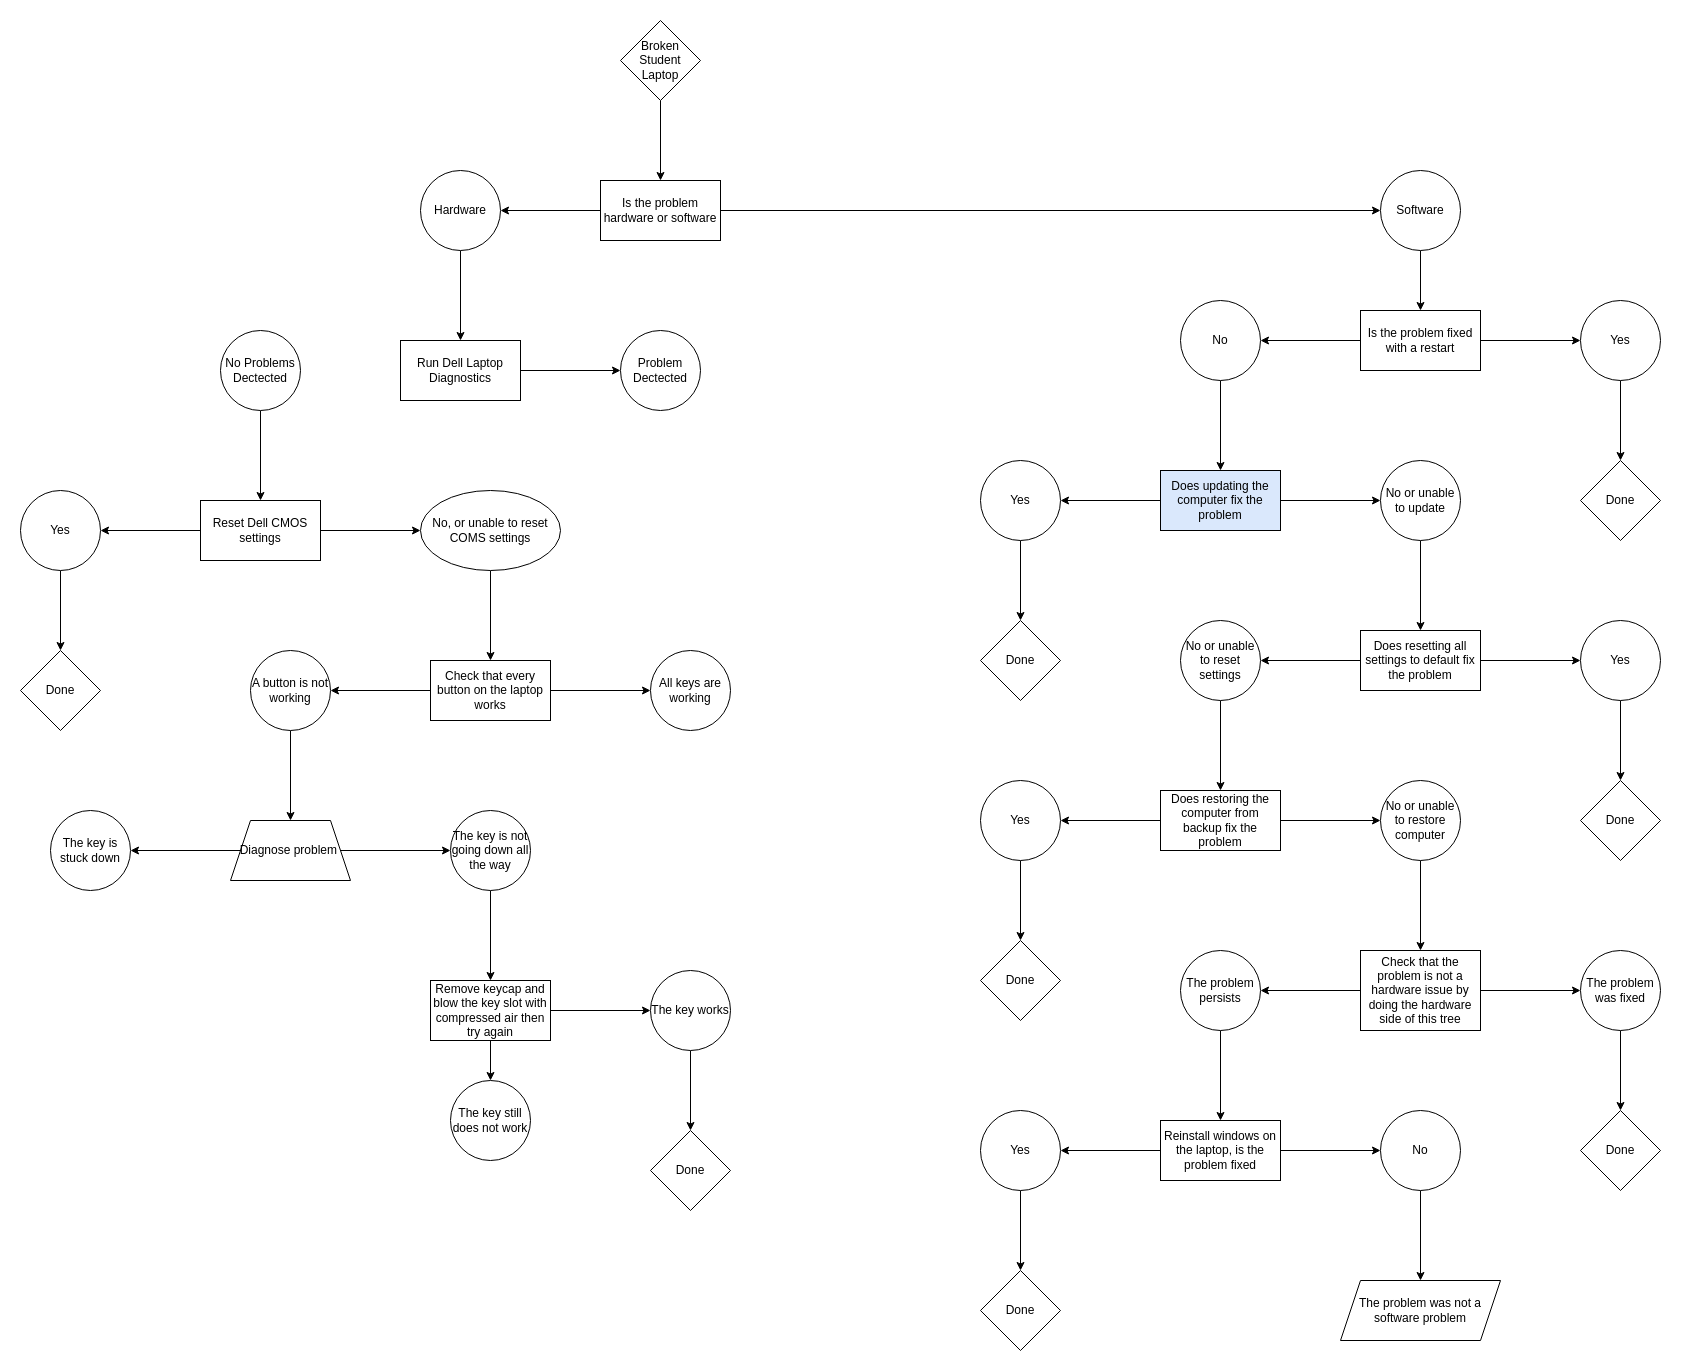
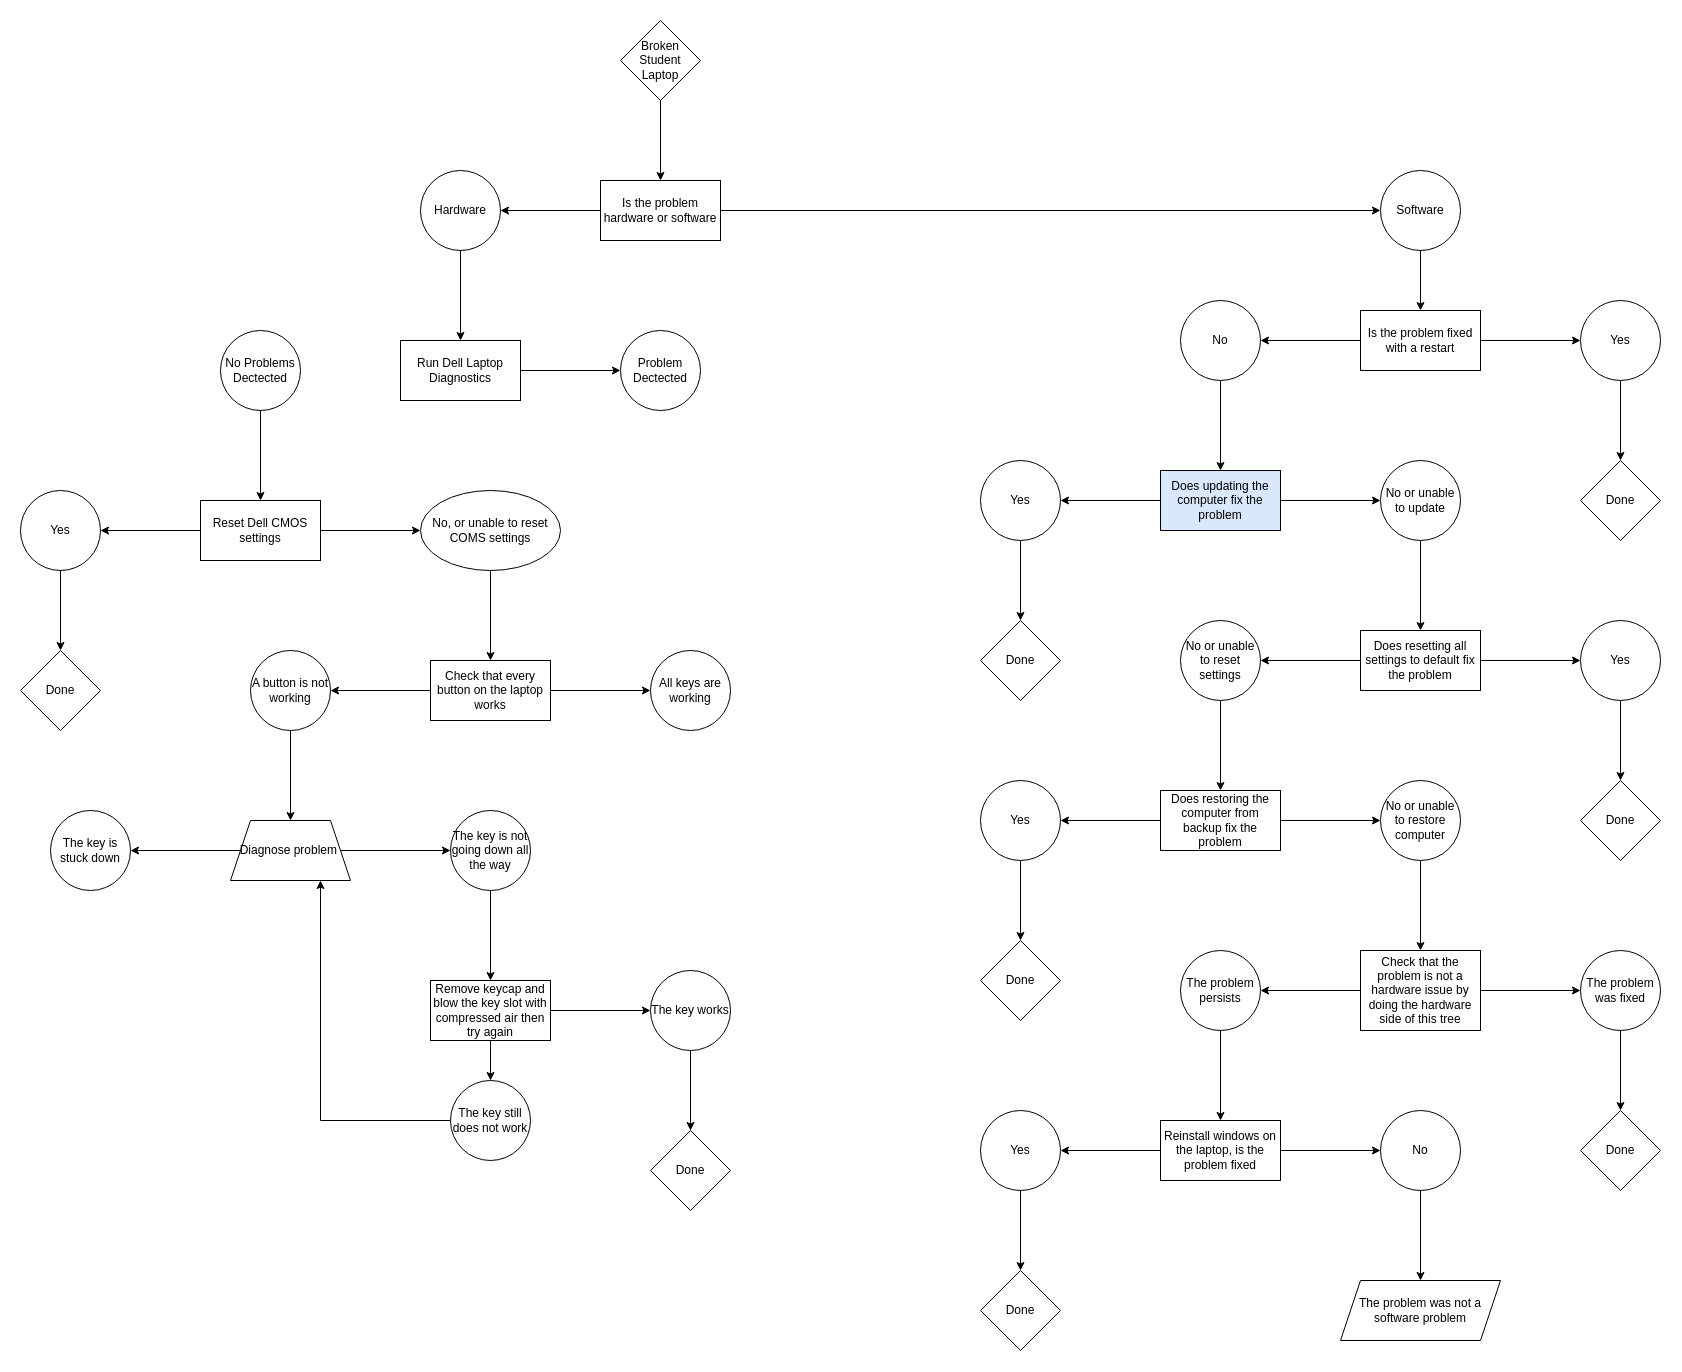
edge "The key still does not work" -> "Diagnose problem": added
